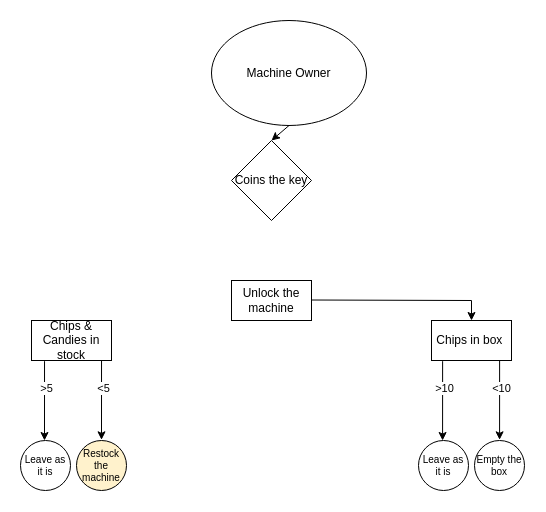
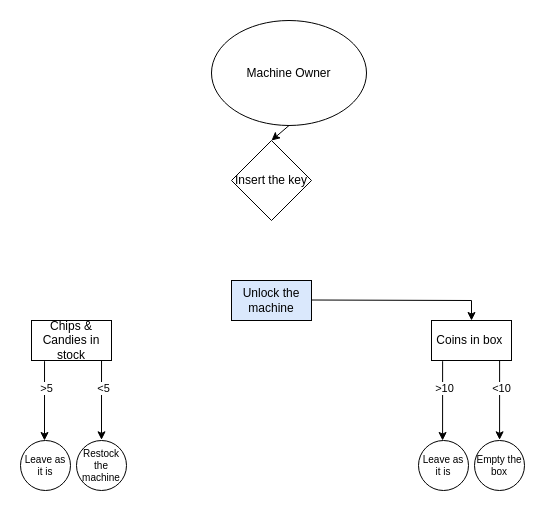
node "Coins the key": label "Coins the key" -> "Insert the key"
node "Unlock the machine": fillcolor #ffffff -> #dae8fc
node "Chips in box": label "Chips in box" -> "Coins in box"
node "Restock the machine": fillcolor #fff2cc -> #ffffff
